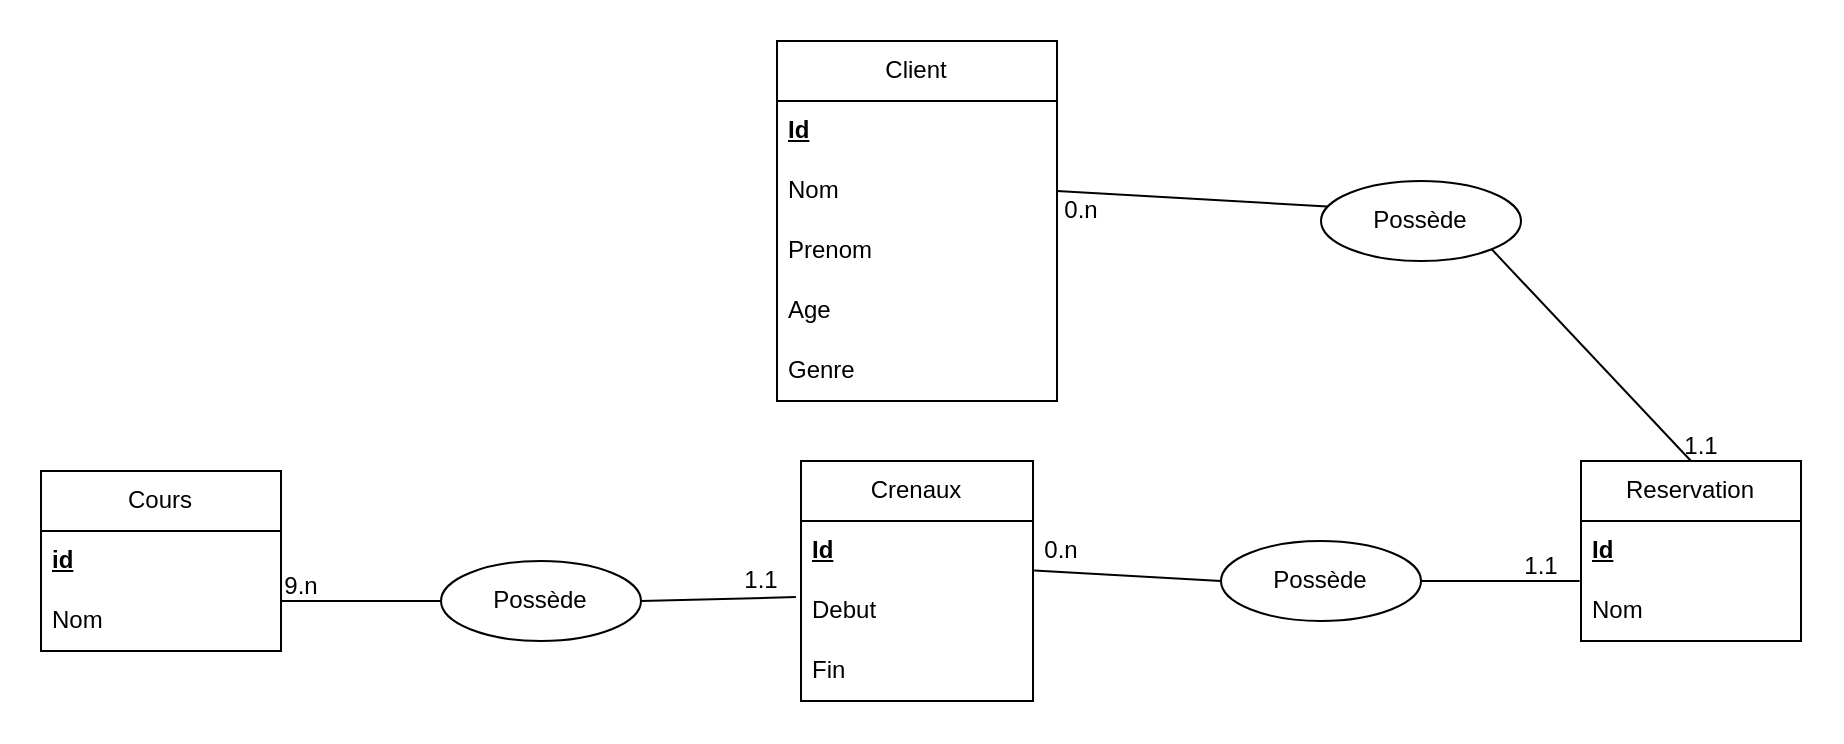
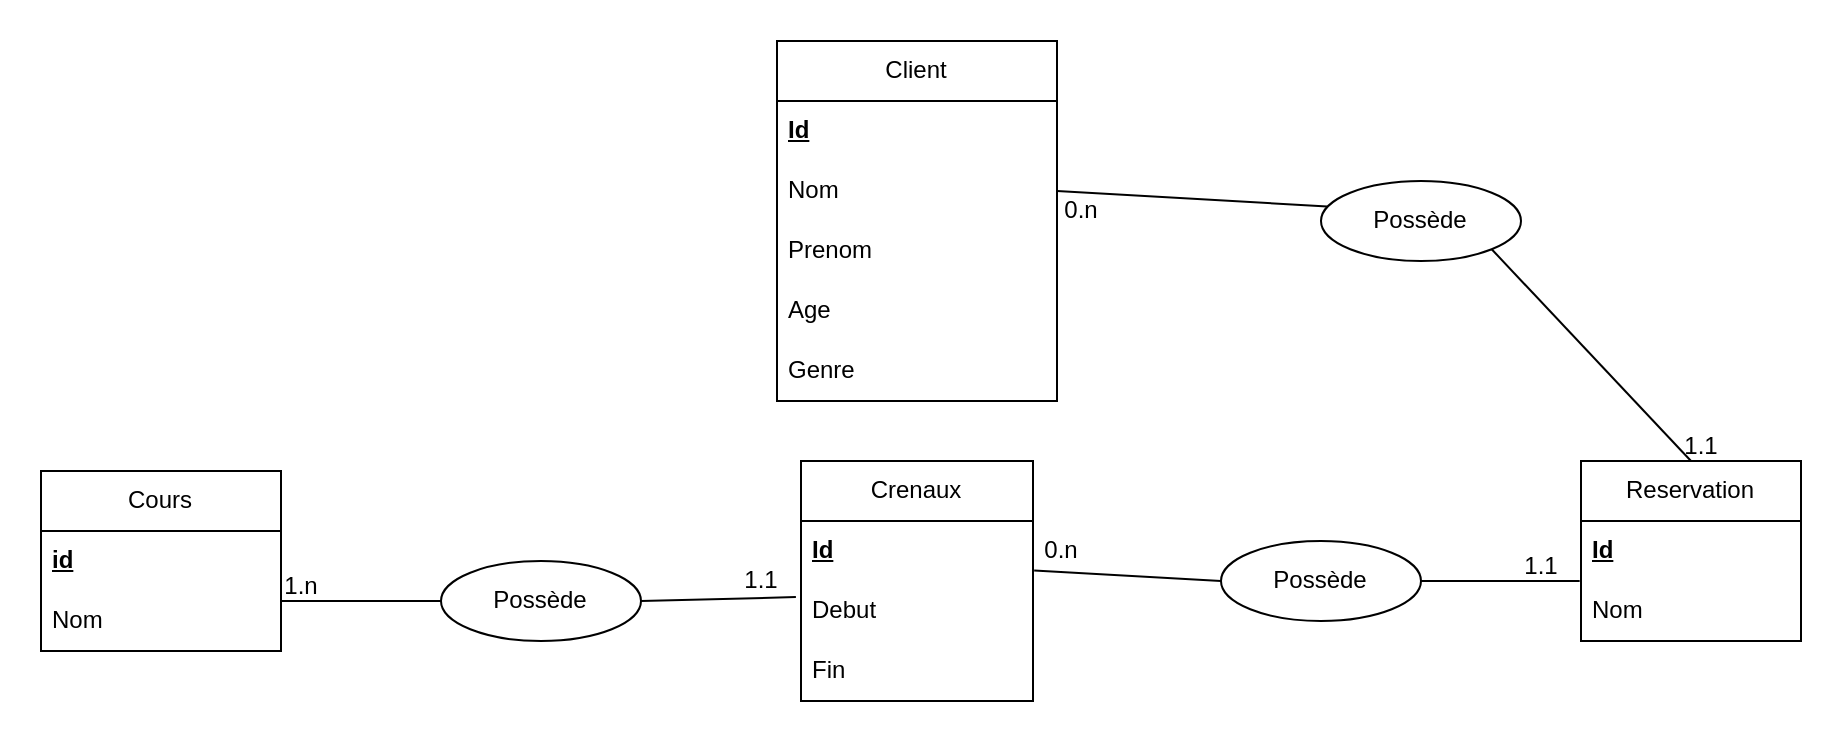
node "9.n": label "9.n" -> "1.n"
